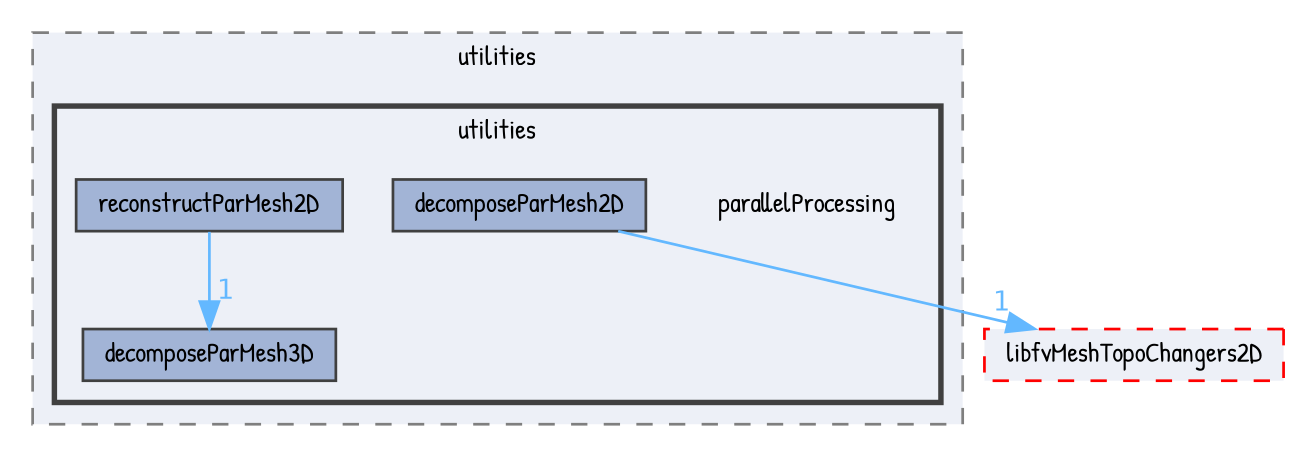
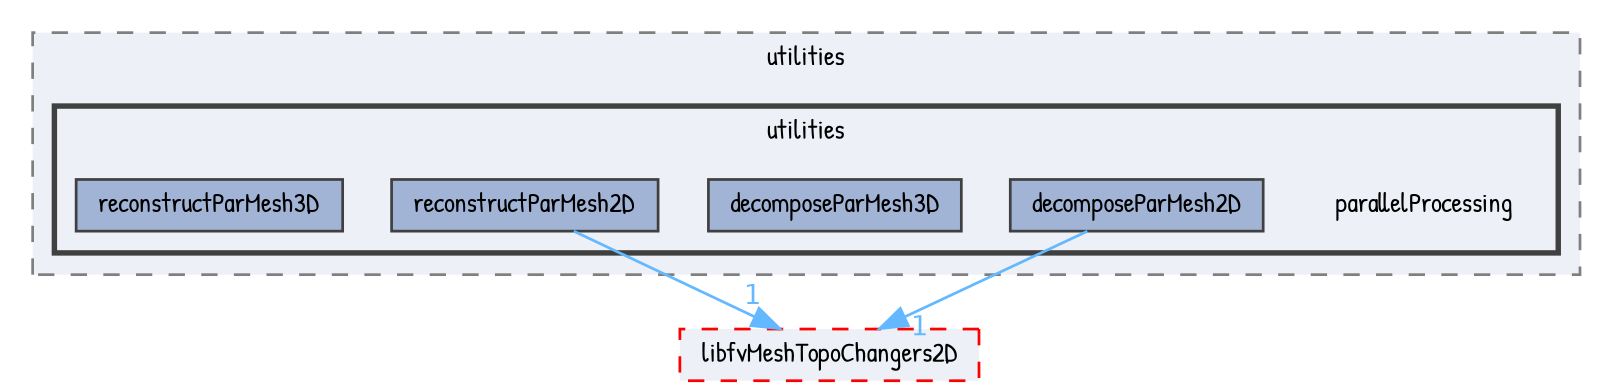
node "reconstructParMesh3D": added
edge "reconstructParMesh2D" -> "decomposeParMesh3D": now "reconstructParMesh2D" -> "libfvMeshTopoChangers2D"
